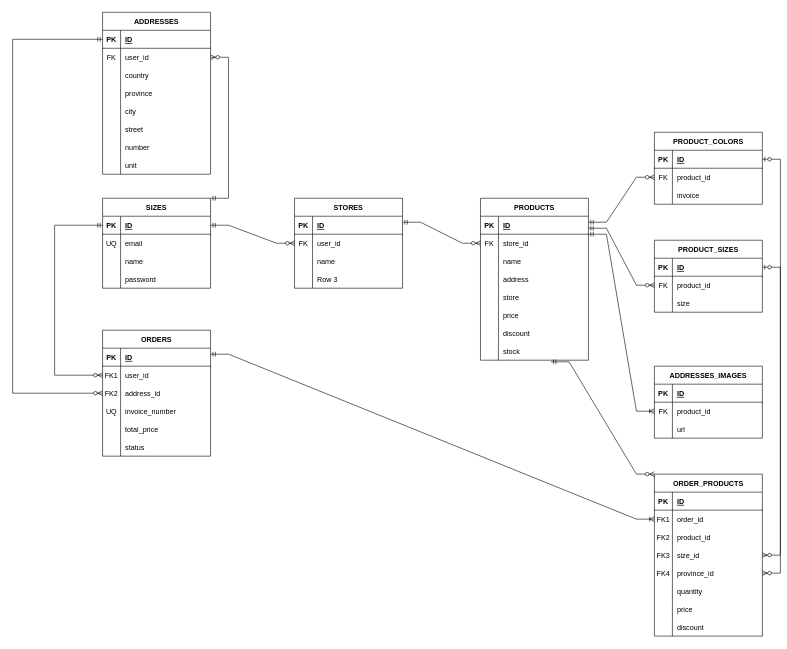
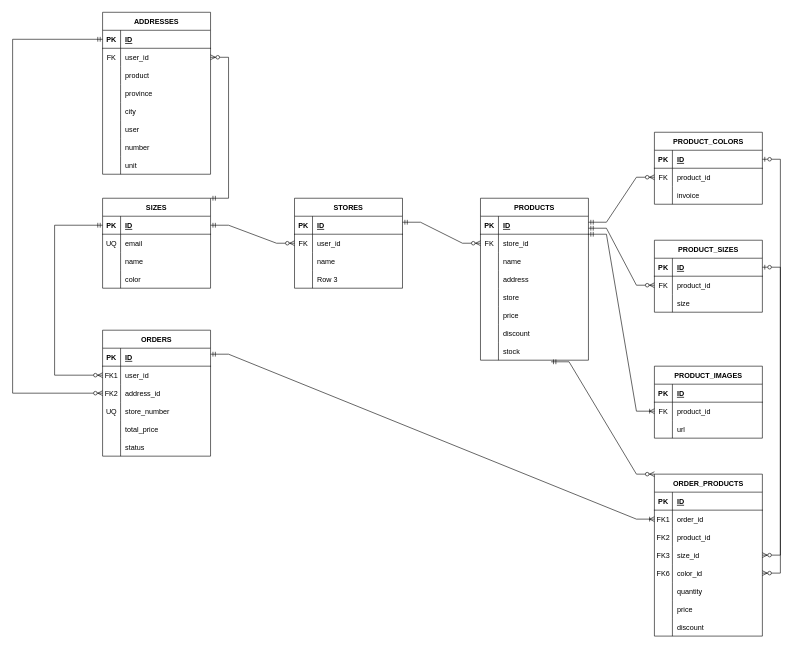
node "country": label "country" -> "product"
node "street": label "street" -> "user"
node "password": label "password" -> "color"
node "ADDRESSES_IMAGES": label "ADDRESSES_IMAGES" -> "PRODUCT_IMAGES"
node "invoice_number": label "invoice_number" -> "store_number"
node "FK4": label "FK4" -> "FK6"
node "province_id": label "province_id" -> "color_id"
